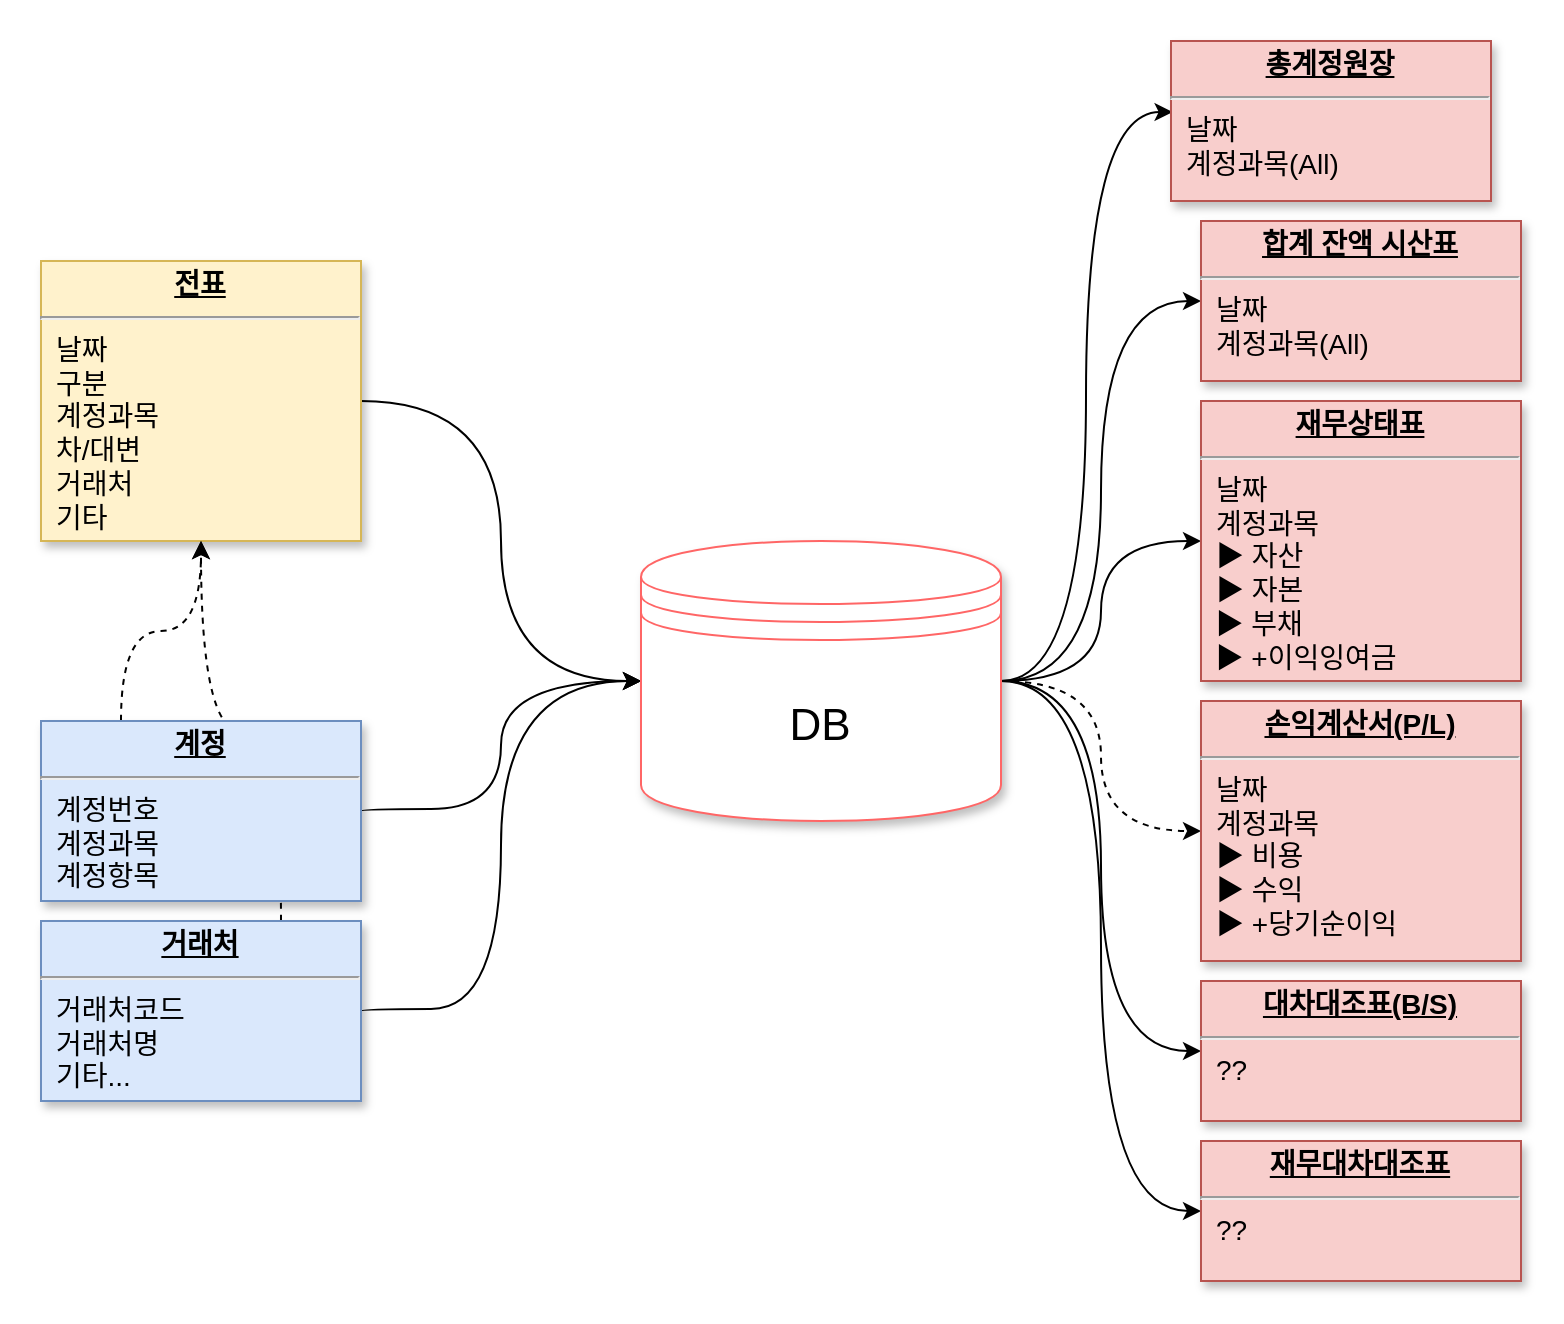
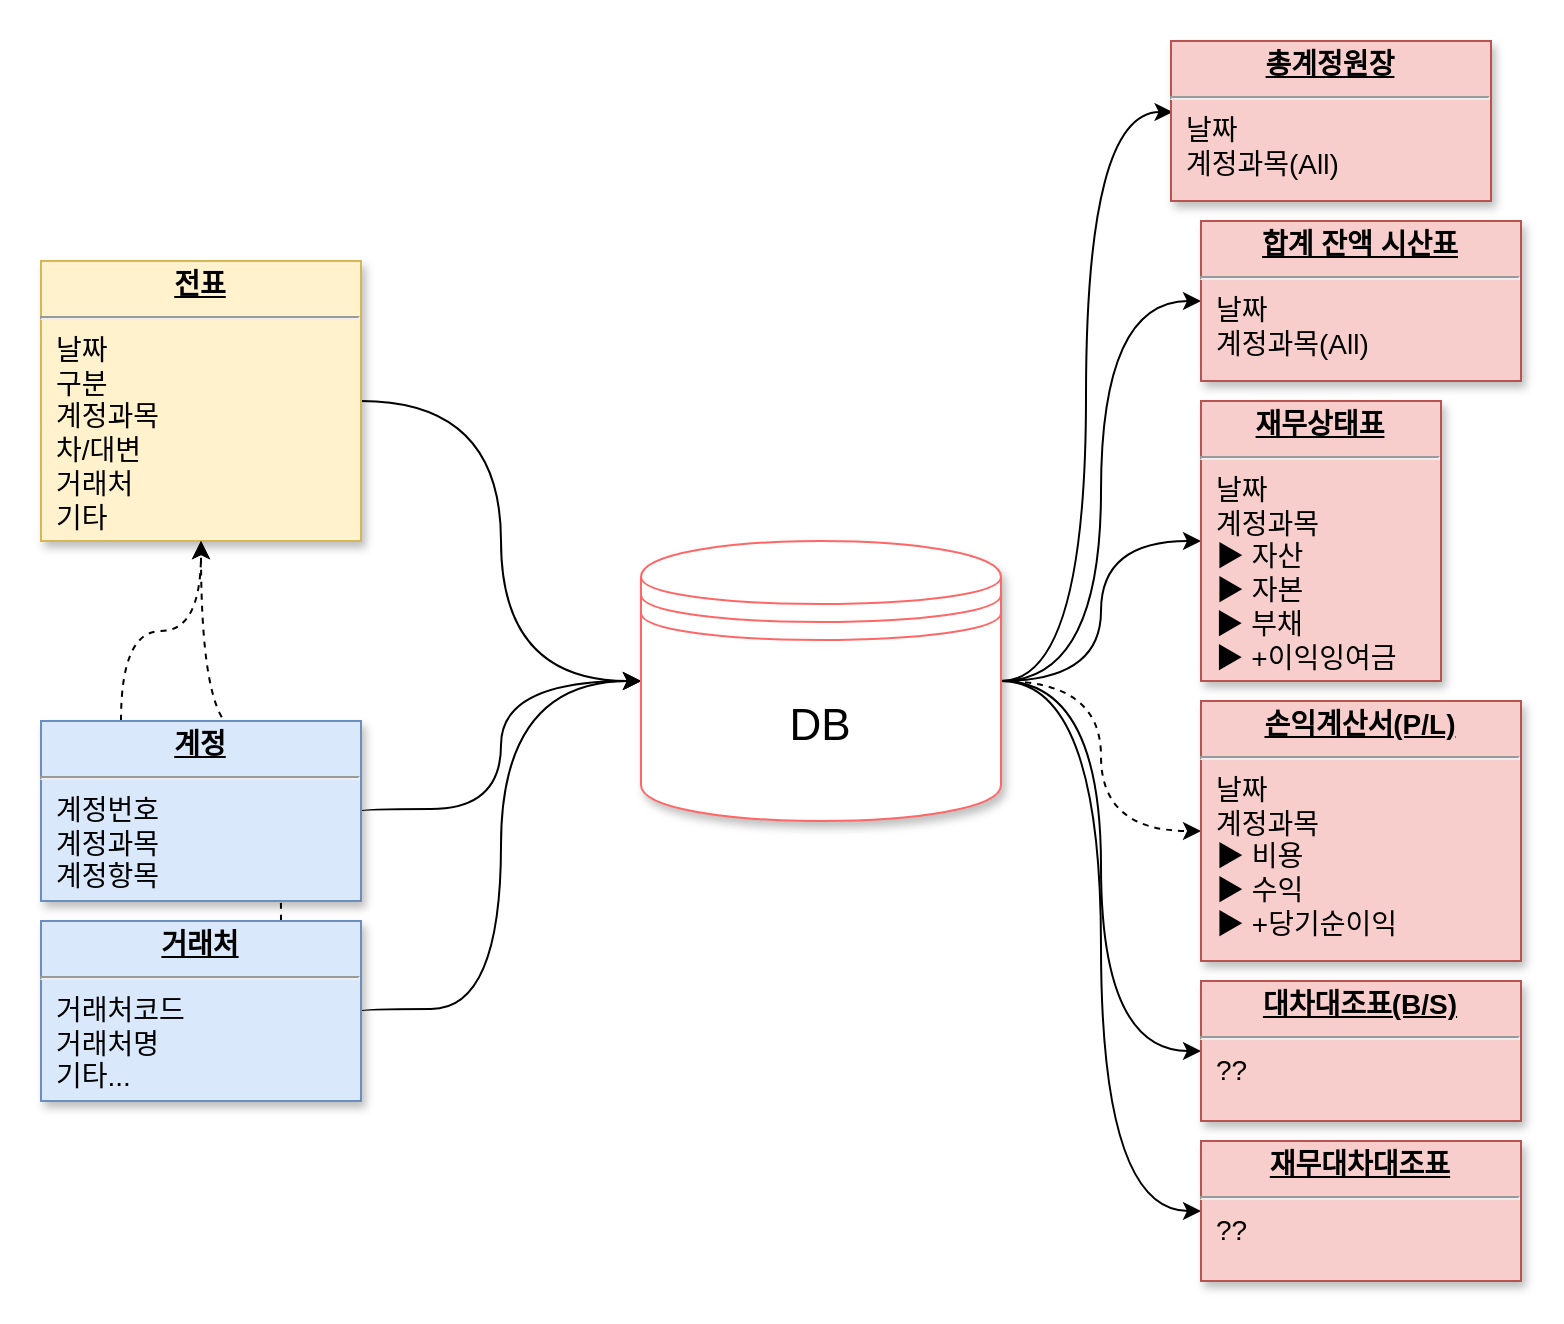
node "재무상태표 날짜계정과목 ▶ 자산 ▶ 자본 ▶ 부채 ▶ +이익잉여금": size 320x280 -> 240x280
